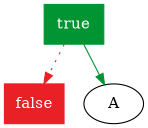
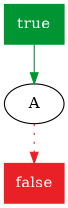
edge "true" -> "false": now "A" -> "false"
